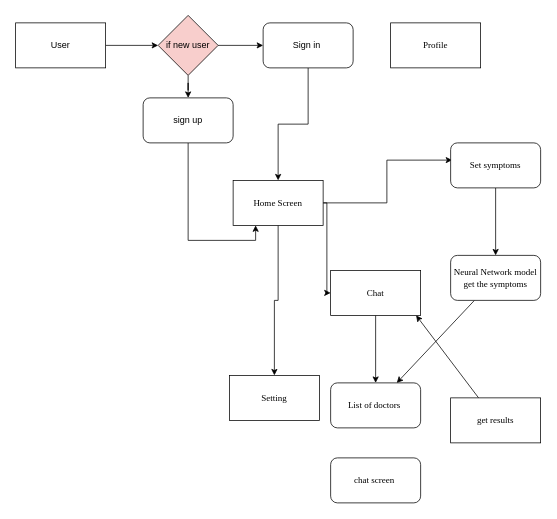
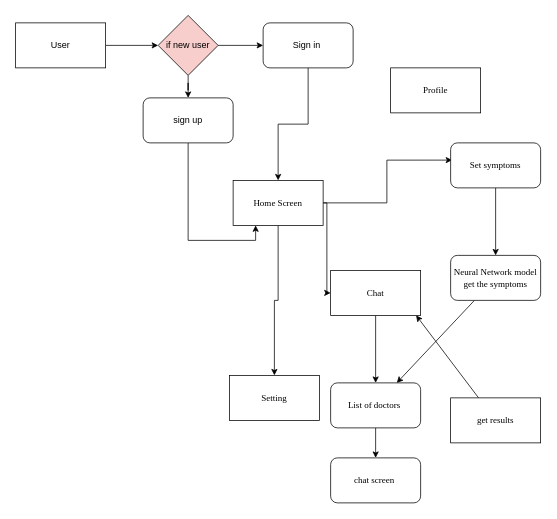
node "Profile": moved (435, 45) -> (435, 90)
edge "List of doctors" -> "chat screen": added
